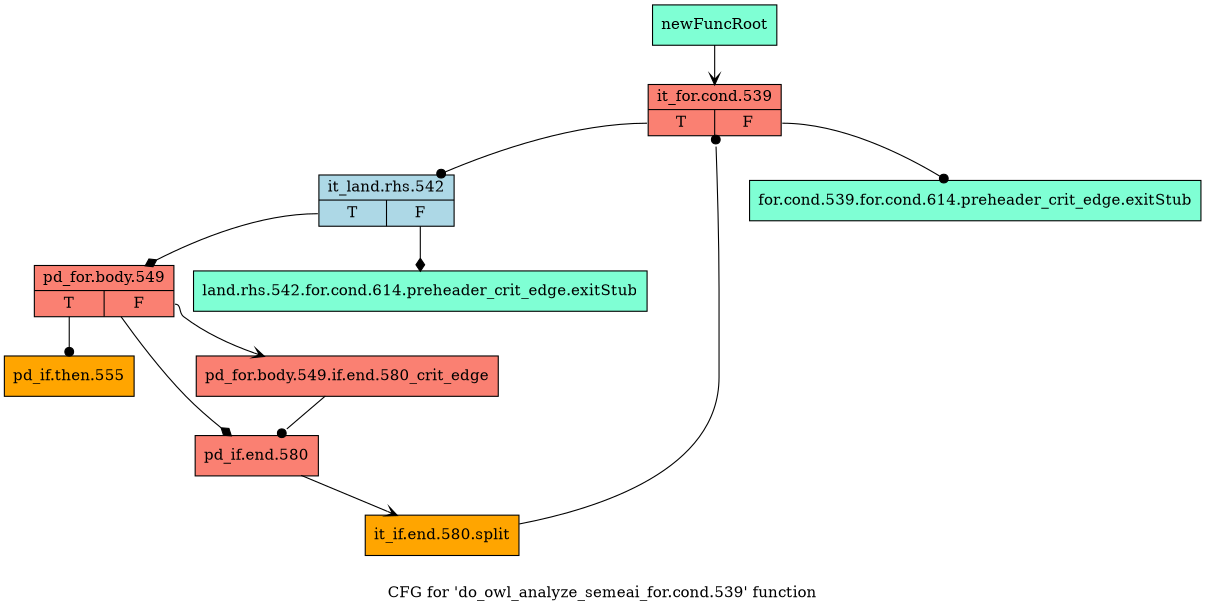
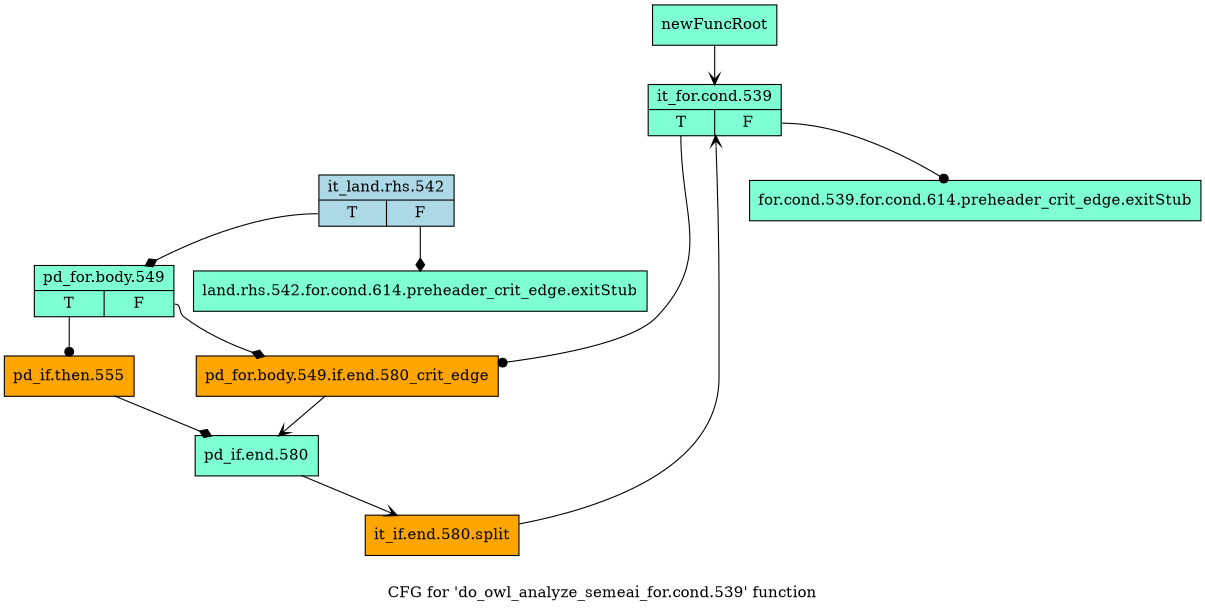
node "it_for.cond.539": fillcolor salmon -> aquamarine
edge "it_for.cond.539" -> "it_land.rhs.542": now "it_for.cond.539" -> "pd_for.body.549.if.end.580_crit_edge"
node "pd_for.body.549": fillcolor salmon -> aquamarine
edge "pd_for.body.549" -> "pd_for.body.549.if.end.580_crit_edge": arrowhead vee -> diamond
edge "pd_for.body.549" -> "pd_if.end.580": now "pd_if.then.555" -> "pd_if.end.580"
node "pd_for.body.549.if.end.580_crit_edge": fillcolor salmon -> orange
edge "it_if.end.580.split" -> "it_for.cond.539": arrowhead dot -> vee
edge "pd_for.body.549.if.end.580_crit_edge" -> "pd_if.end.580": arrowhead dot -> vee
node "pd_if.end.580": fillcolor salmon -> aquamarine
